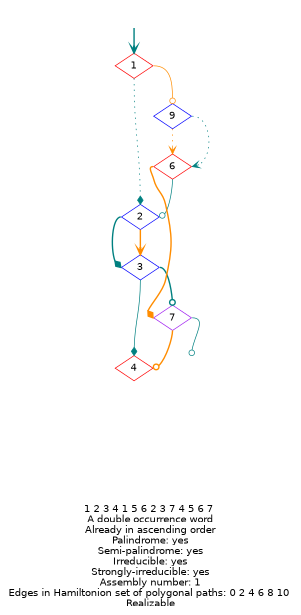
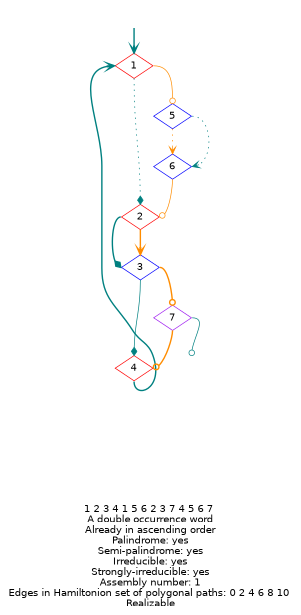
node "9": label "9" -> "5"
node "6": color red -> blue
edge "6" -> "2": color teal -> darkorange
node "2": color blue -> red
edge "6" -> "7": removed
edge "4" -> "1": added
edge "3" -> "7": color teal -> darkorange
